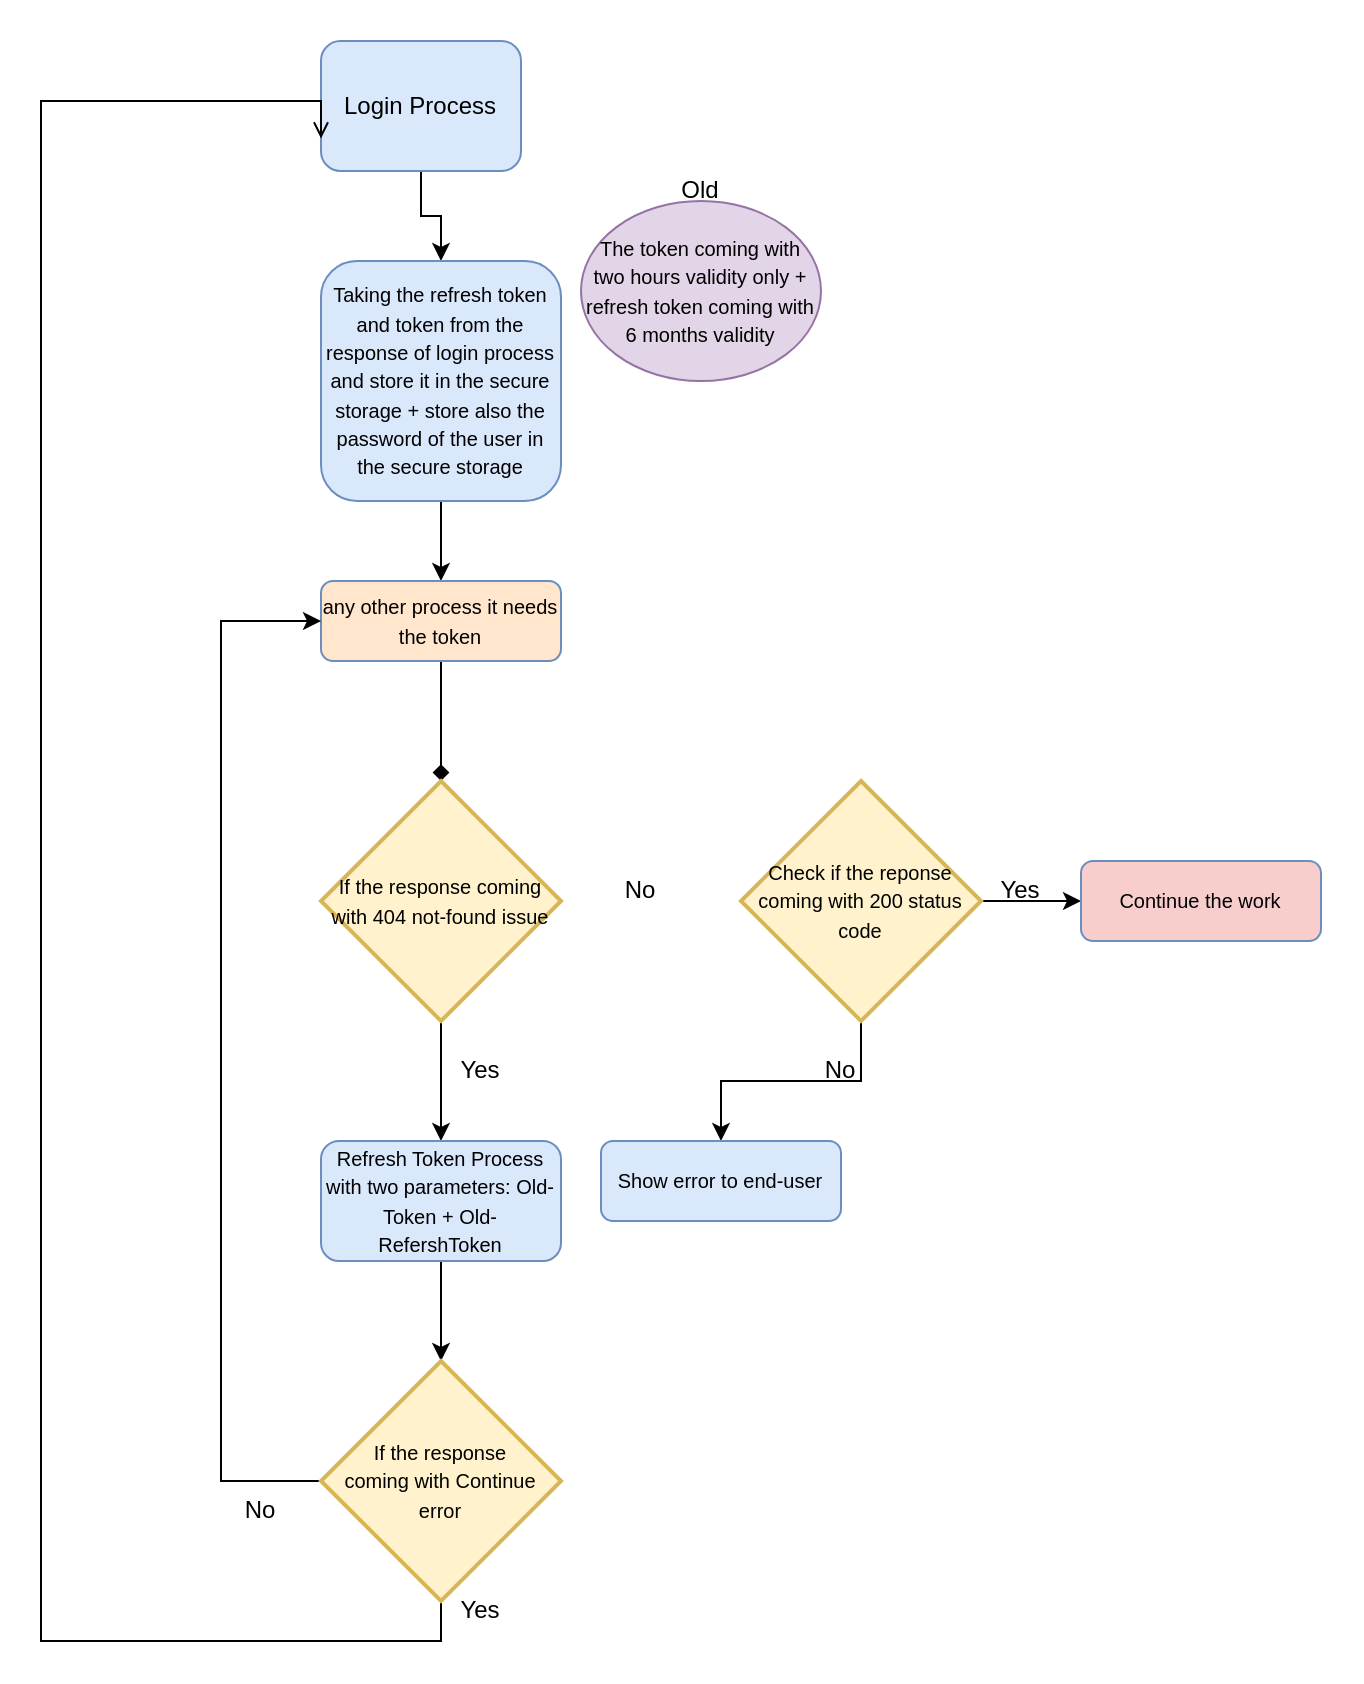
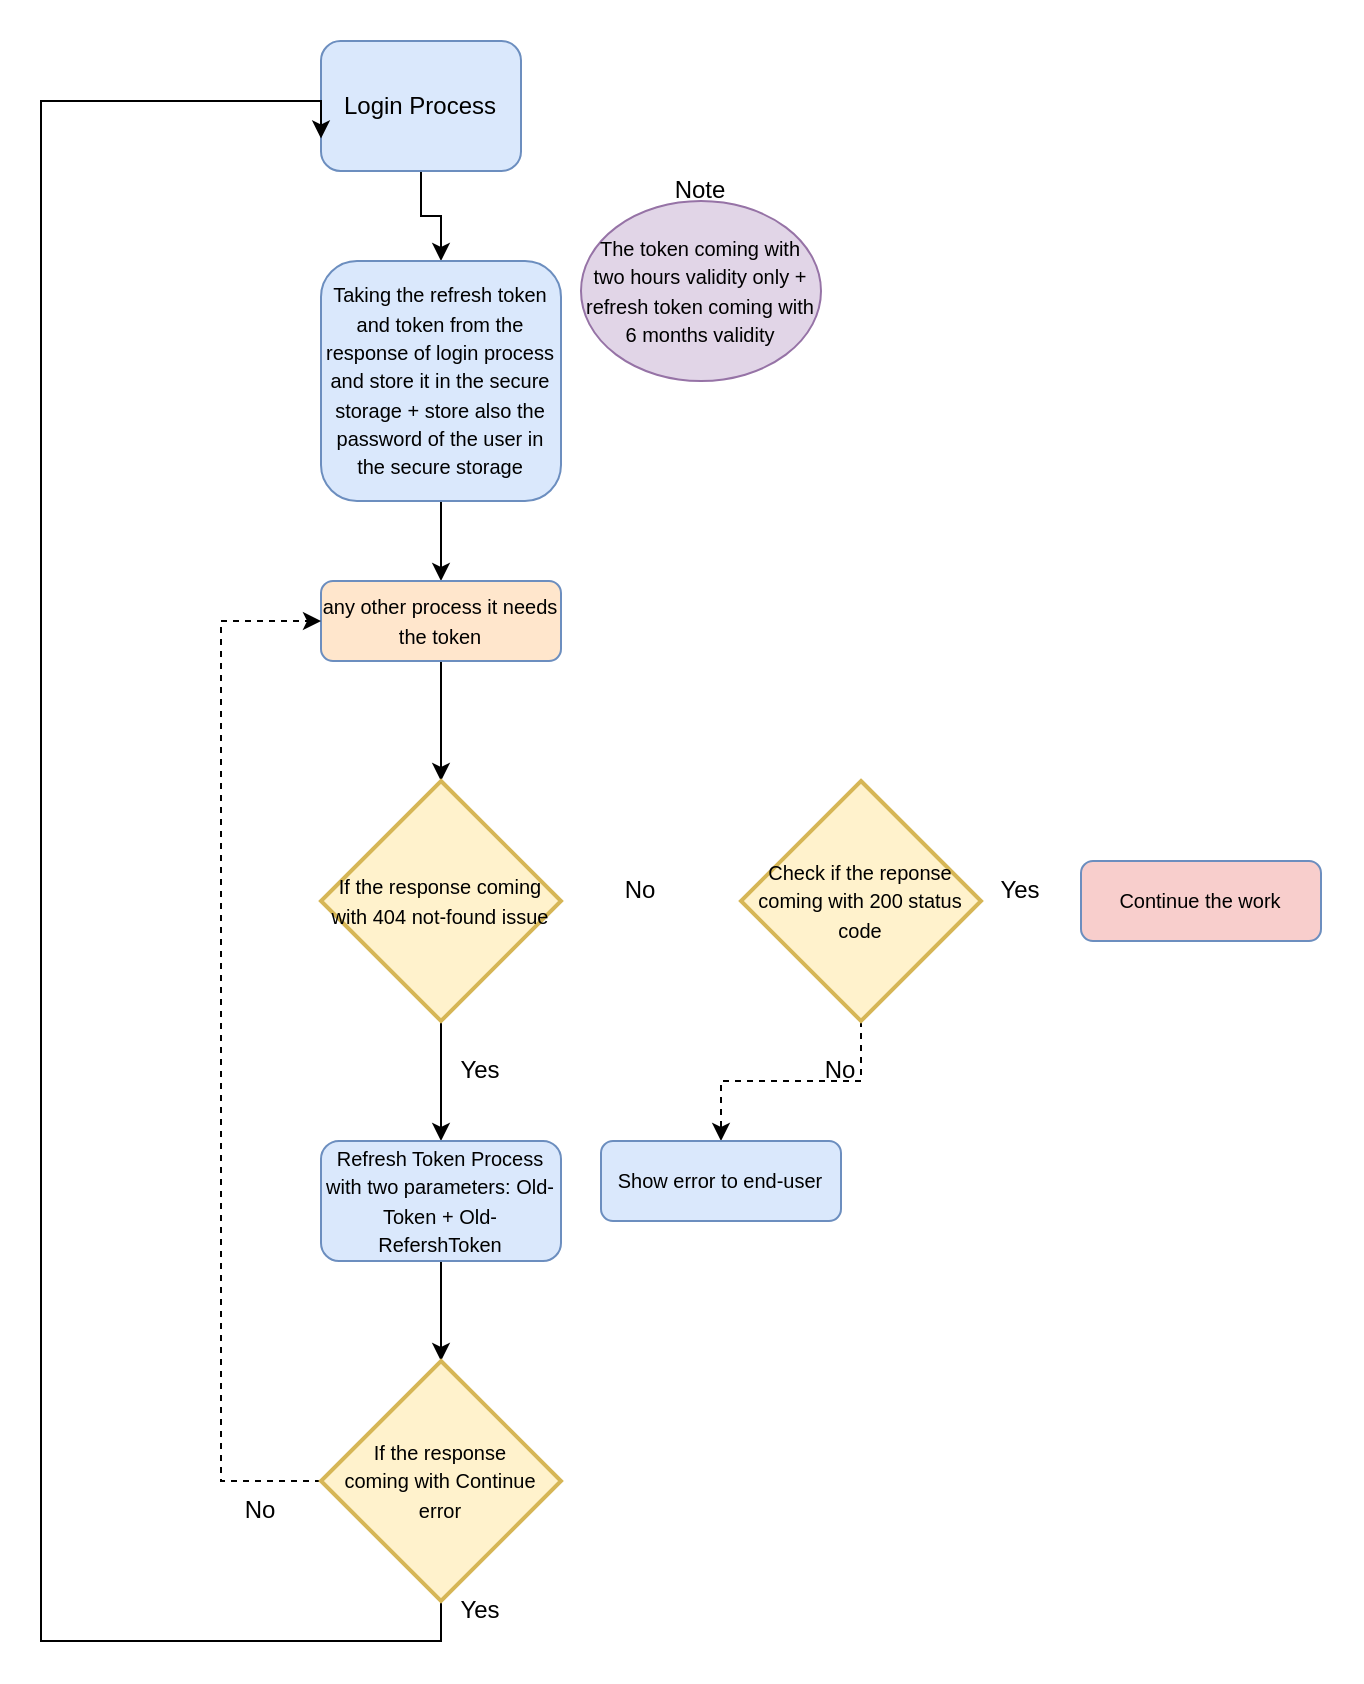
edge "If the response coming with Continue error" -> "Login Process": arrowhead open -> classic
node "Old": label "Old" -> "Note"
edge "any other process it needs the token" -> "If the response coming with 404 not-found issue": arrowhead diamond -> classic
edge "Check if the reponse coming with 200 status code" -> "Continue the work": removed
edge "If the response coming with Continue error" -> "any other process it needs the token": style solid -> dashed
edge "Check if the reponse coming with 200 status code" -> "Show error to end-user": style solid -> dashed
